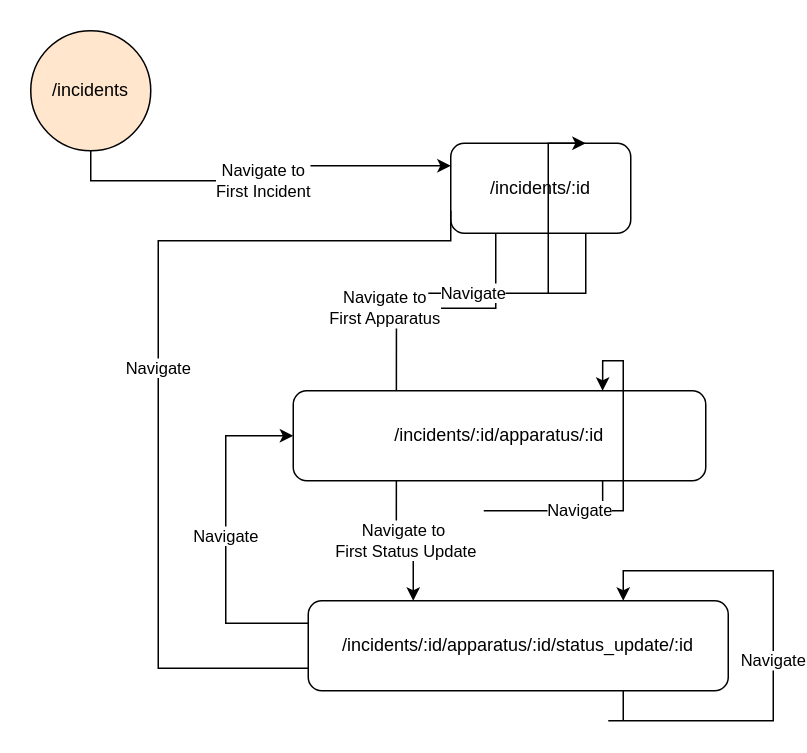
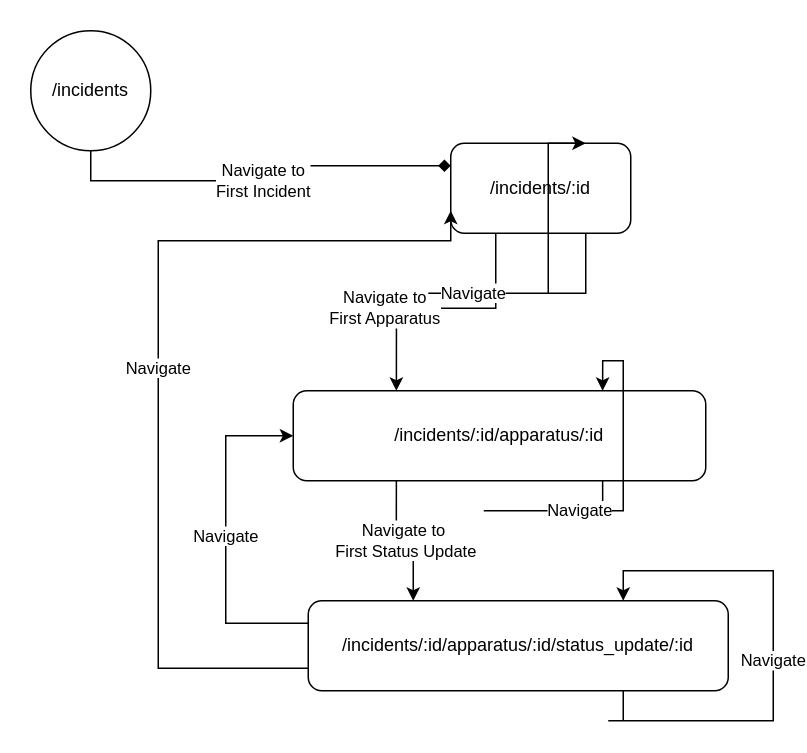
node "/incidents": fillcolor #ffe6cc -> #ffffff
edge "/incidents" -> "/incidents/:id": arrowhead classic -> diamond
edge "/incidents/:id" -- "/incidents/:id/apparatus/:id/status_update/:id": arrowhead none -> classic
edge "/incidents/:id" -- "/incidents/:id/apparatus/:id": arrowhead none -> classic
